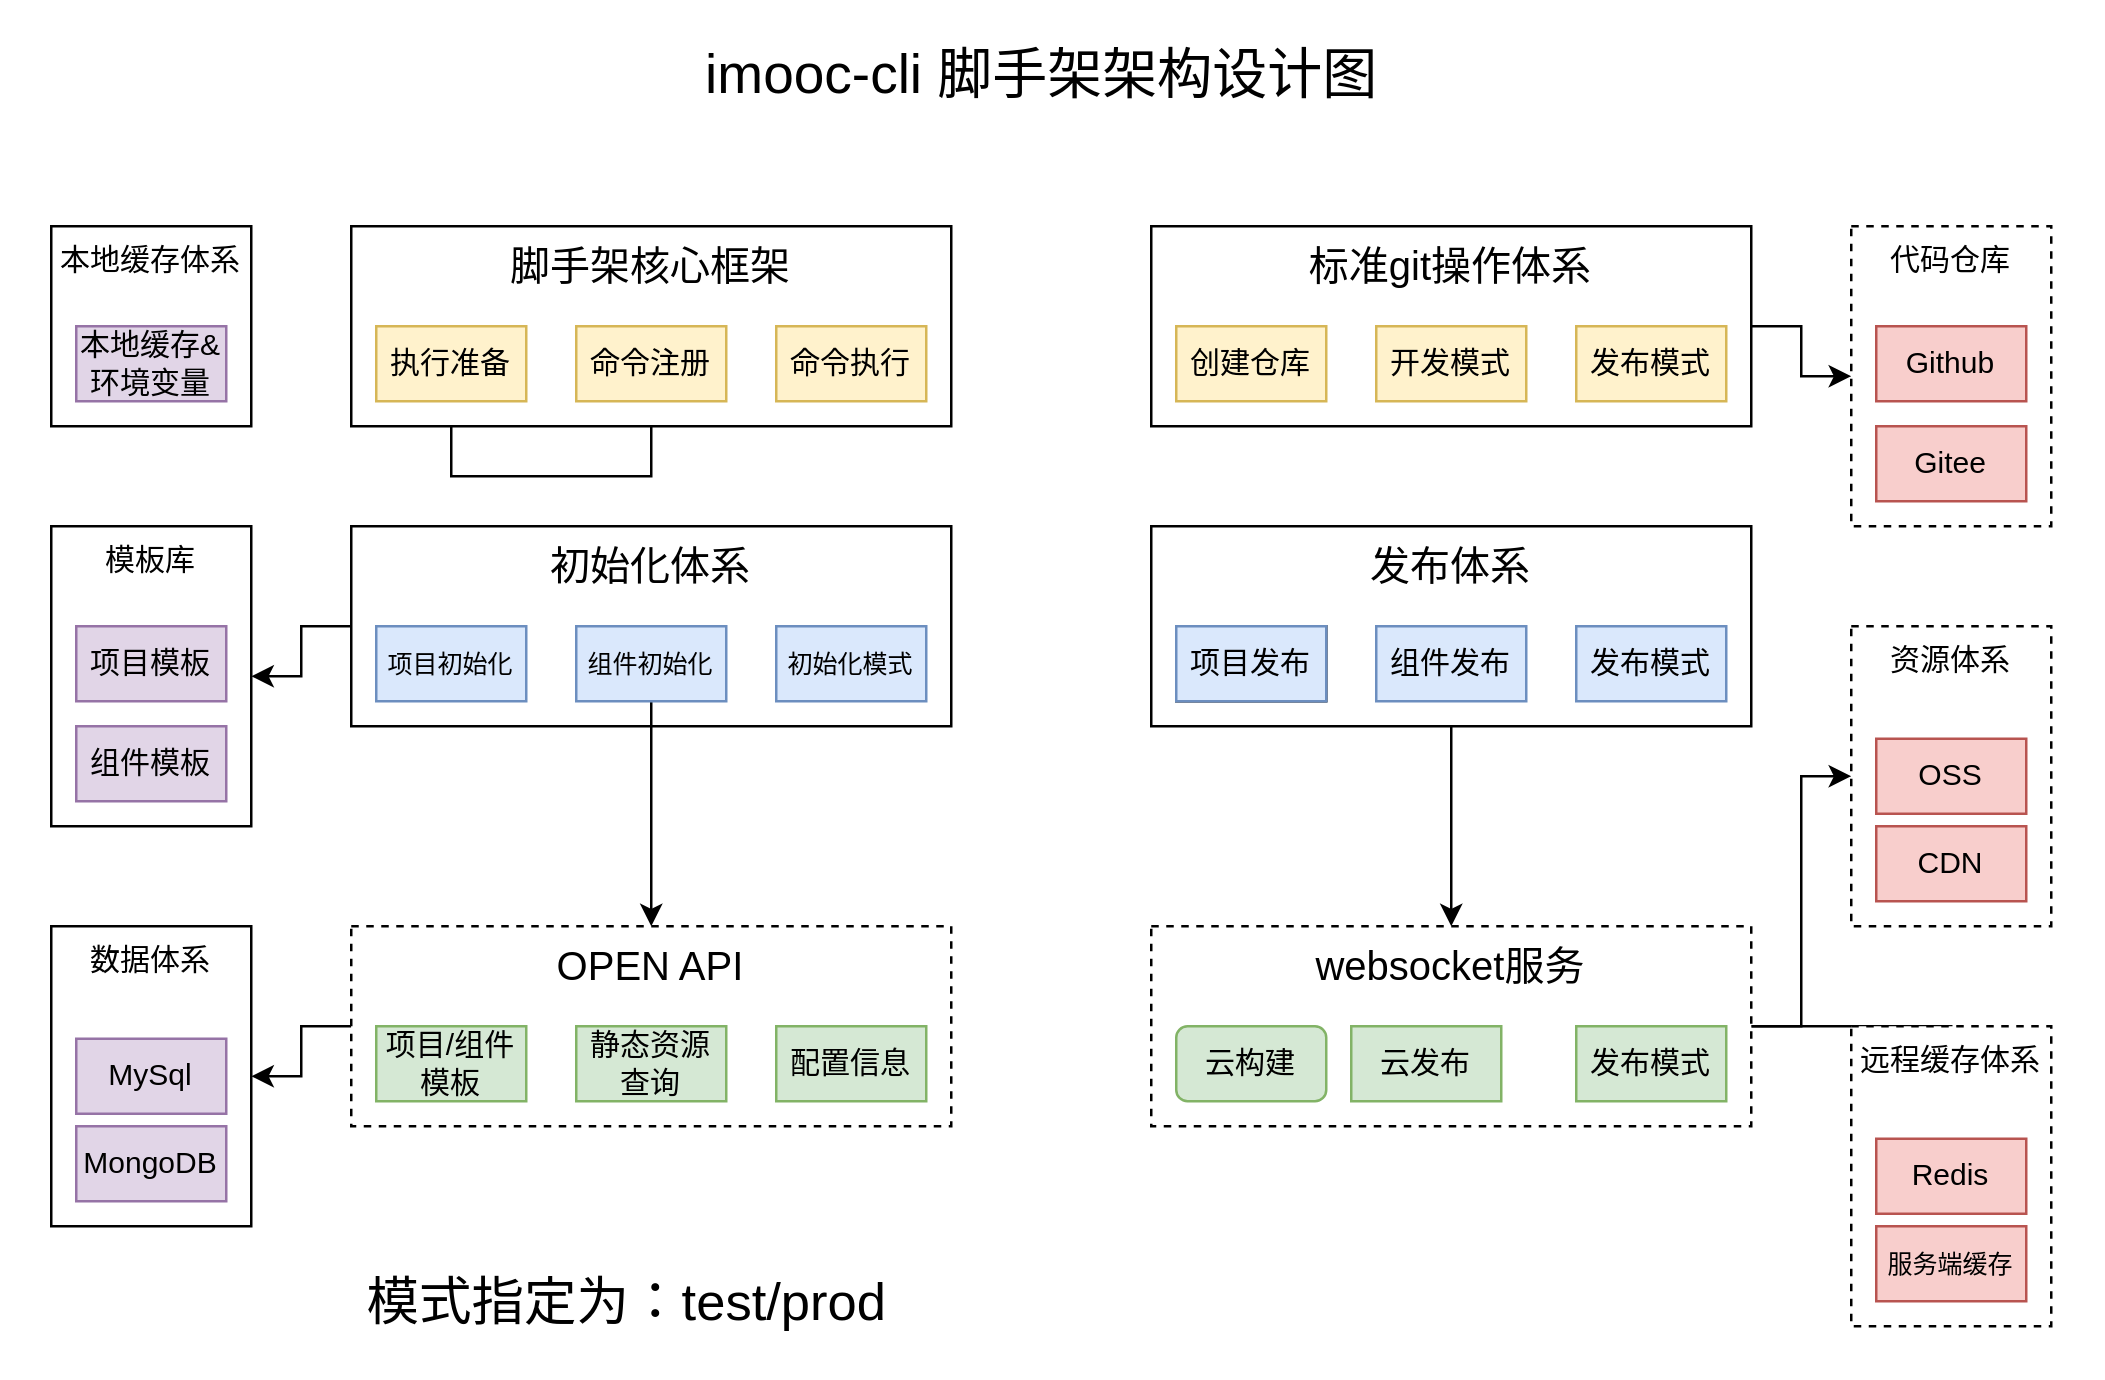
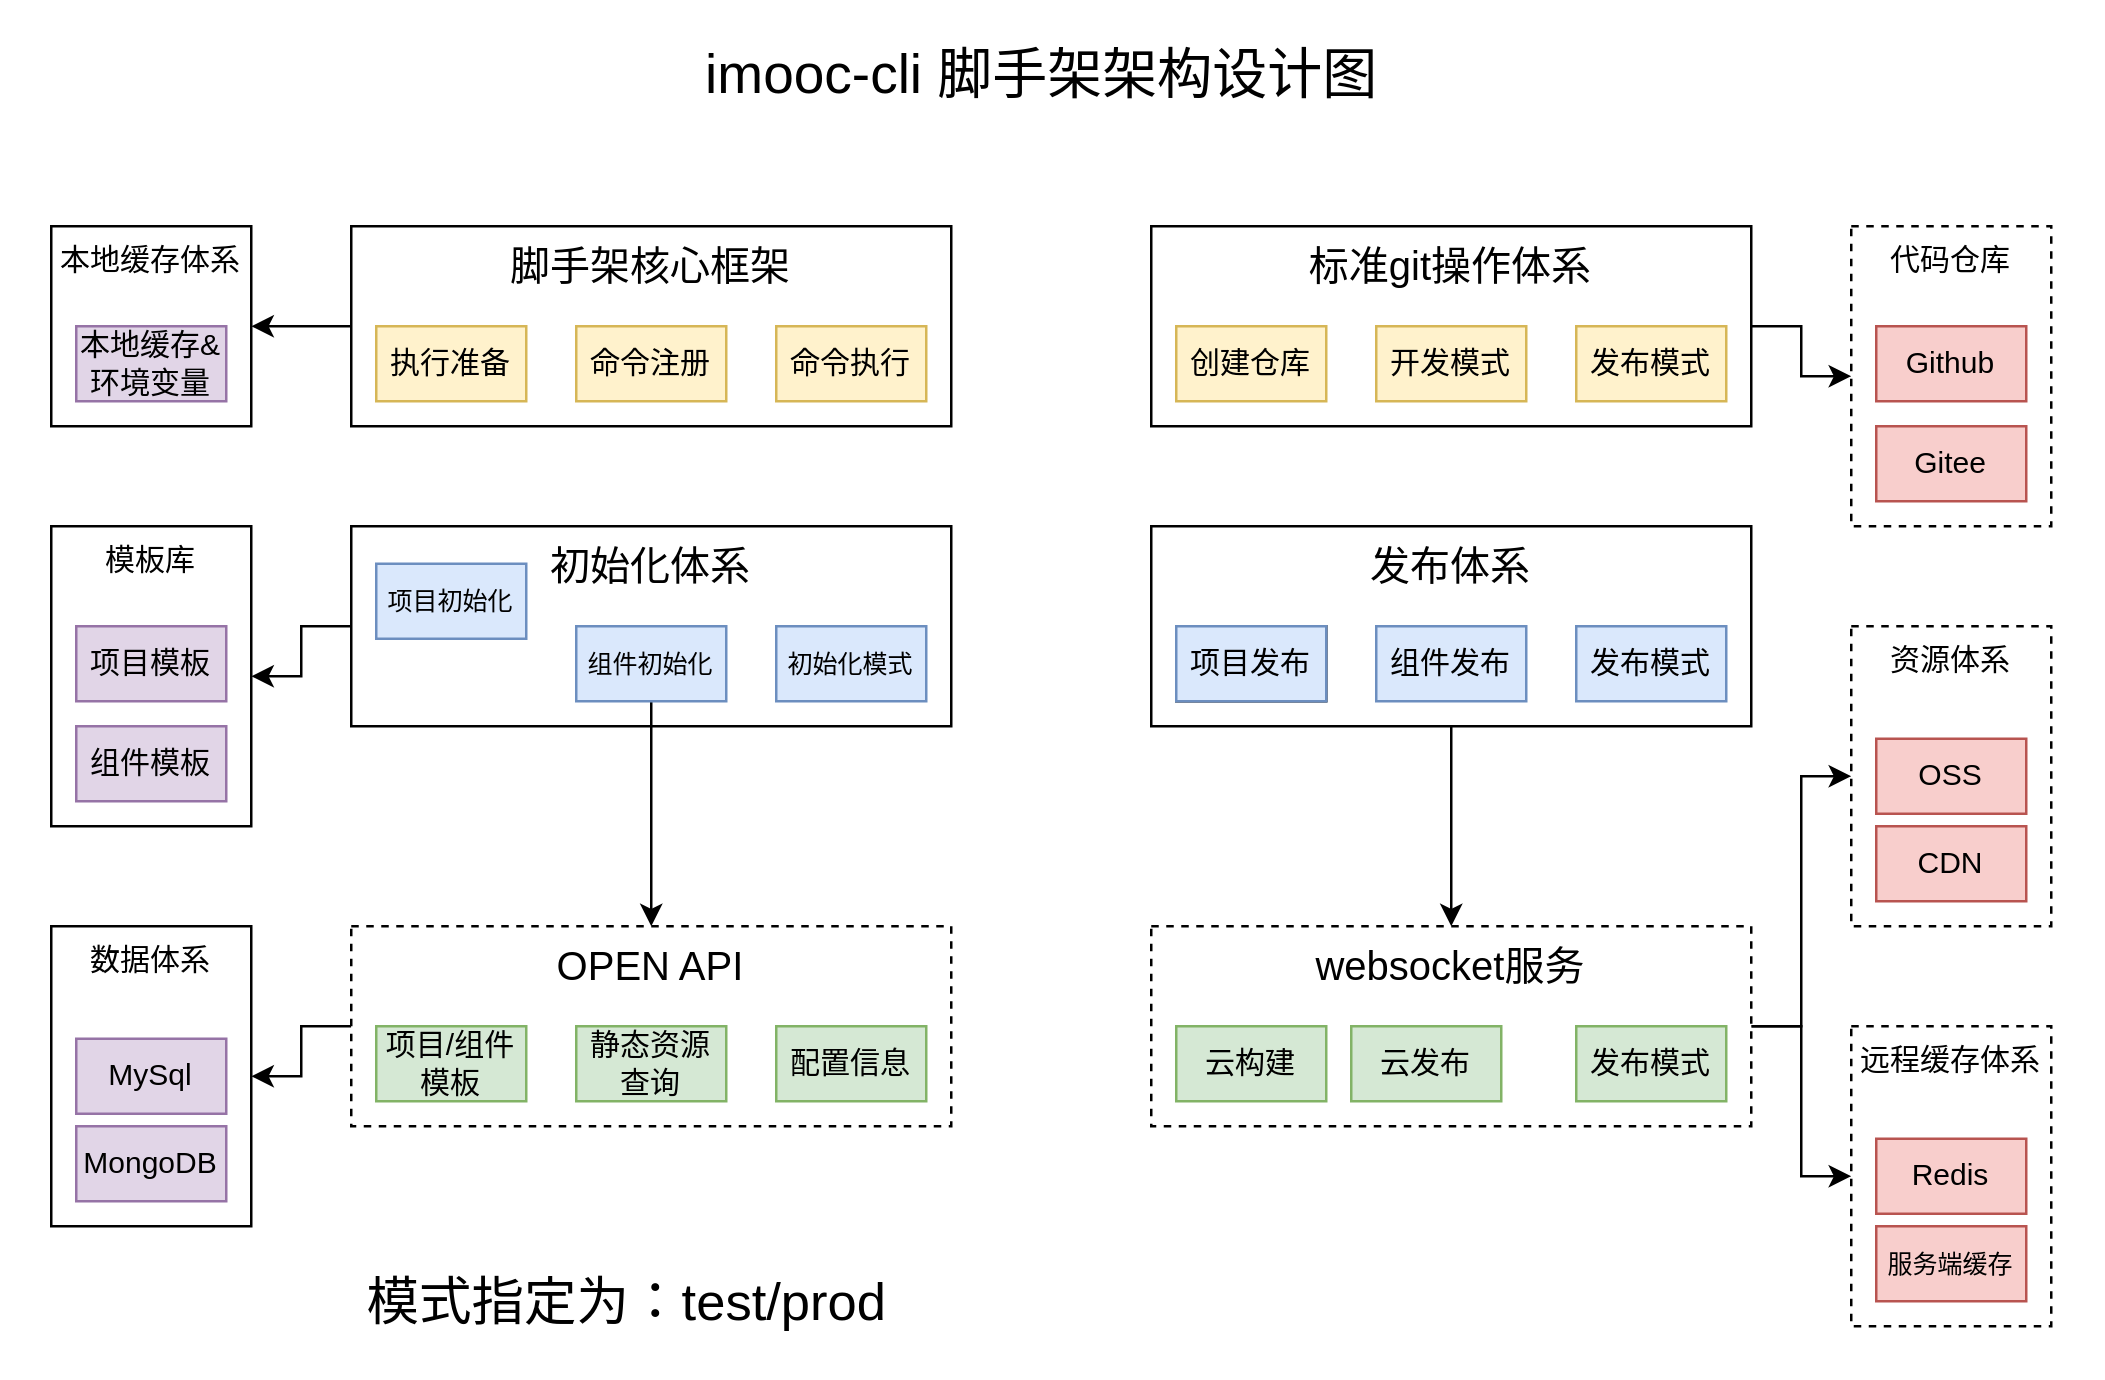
edge "脚手架核心框架" -> "执行准备": now "脚手架核心框架" -> "本地缓存体系"
node "项目初始化": moved (451, 664) -> (451, 601)
edge "websocket服务" -> "Redis": now "websocket服务" -> "远程缓存体系"
node "云构建": shape rounded rectangle -> rectangle
